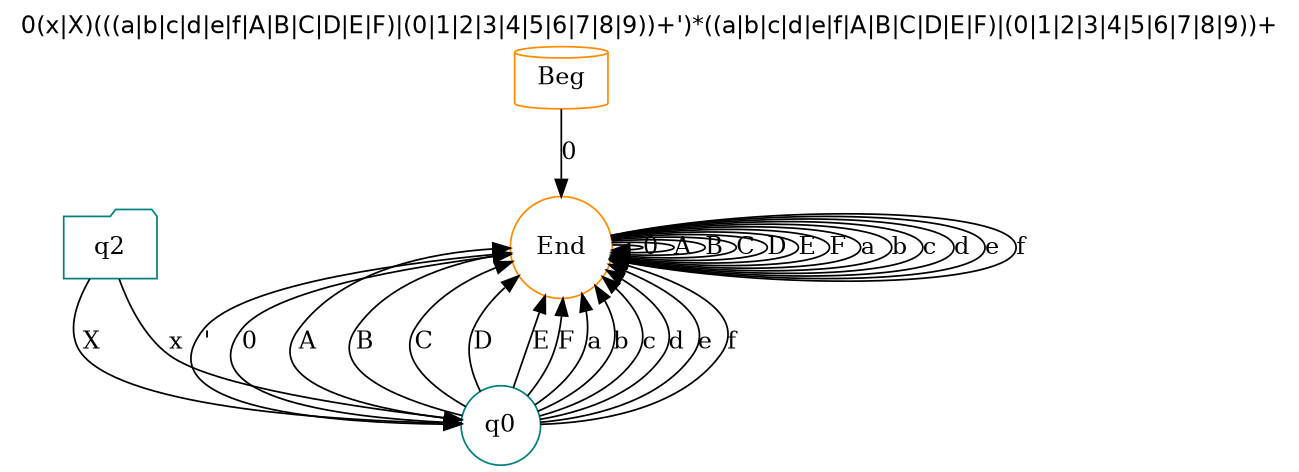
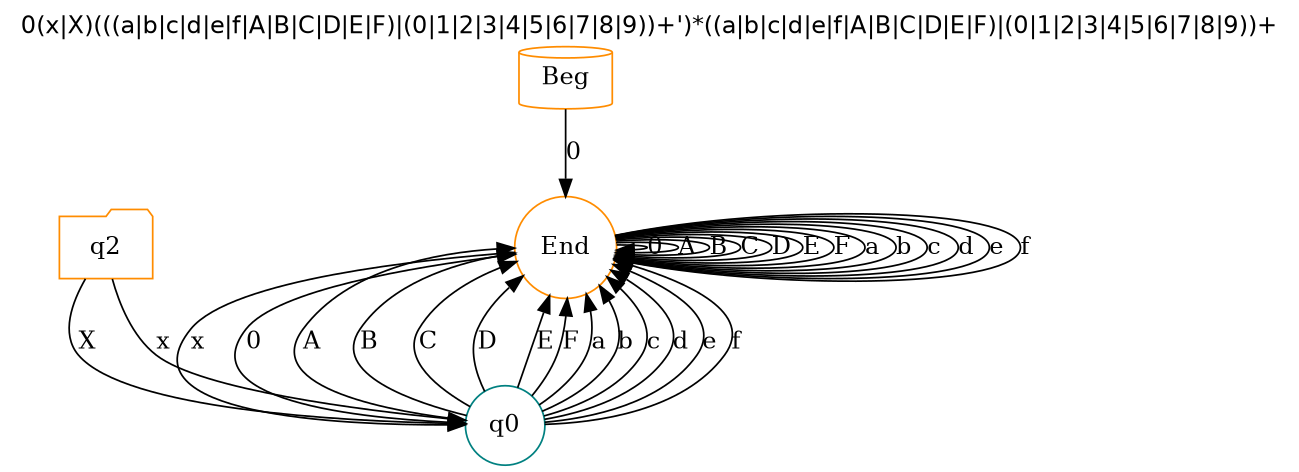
node "q2": color teal -> darkorange
edge "End" -> "q0": label "'" -> "x"
